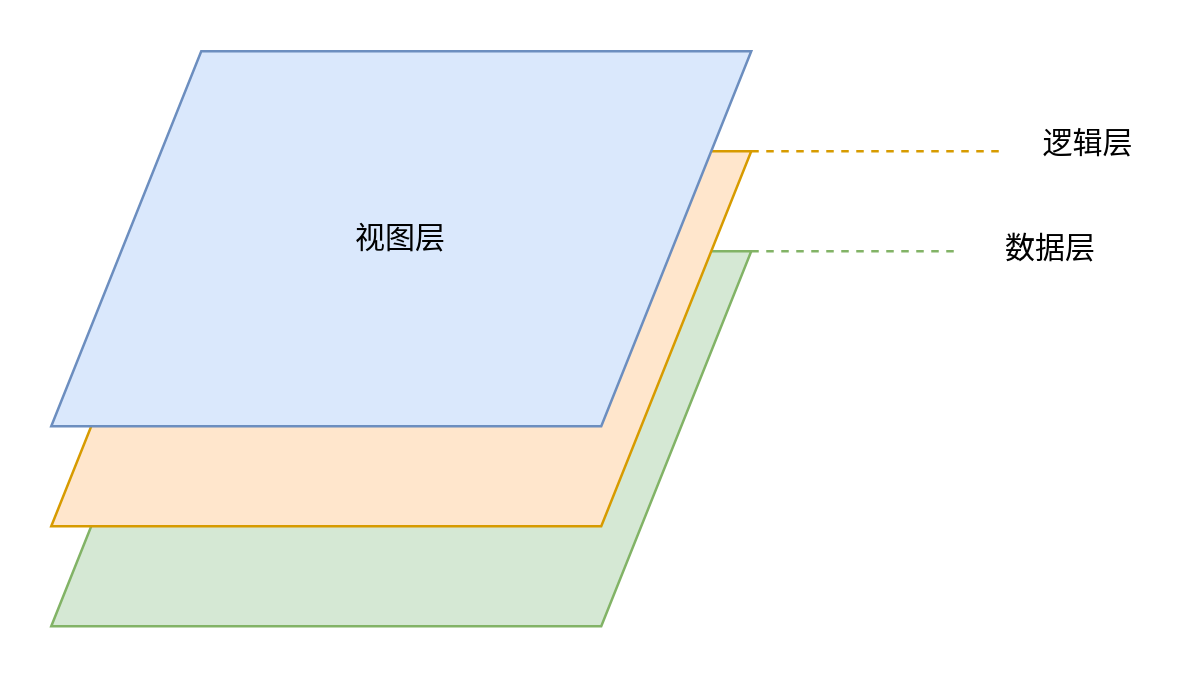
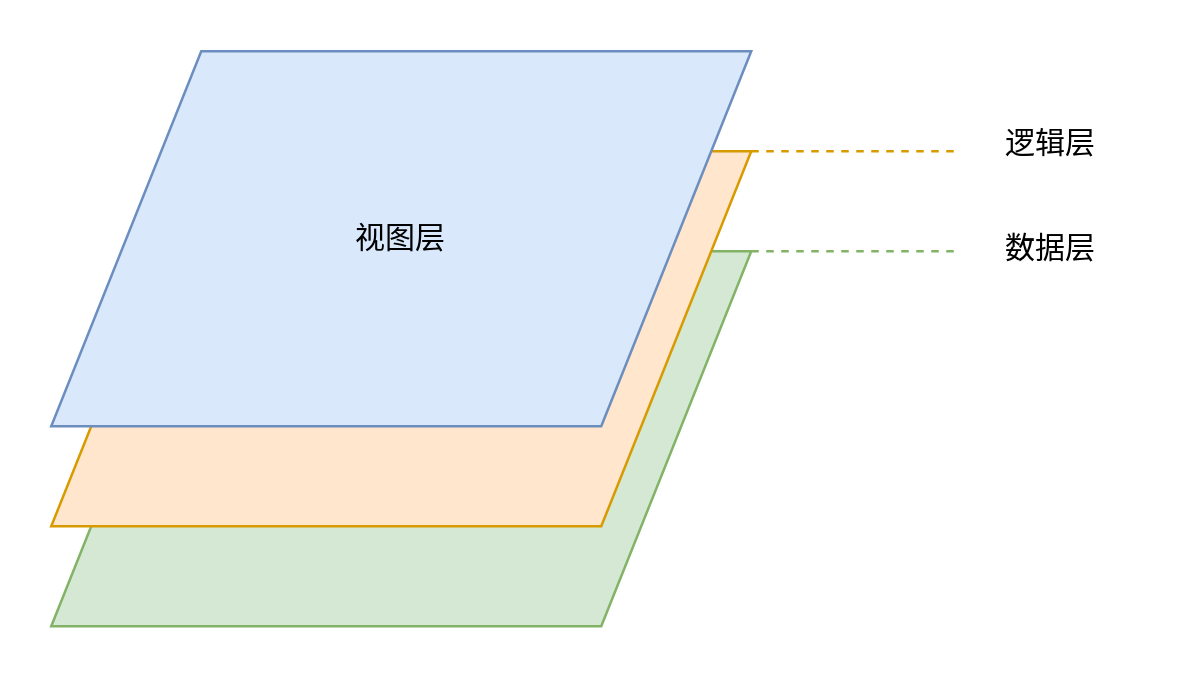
node "逻辑层": moved (1089, 144) -> (1051, 144)
